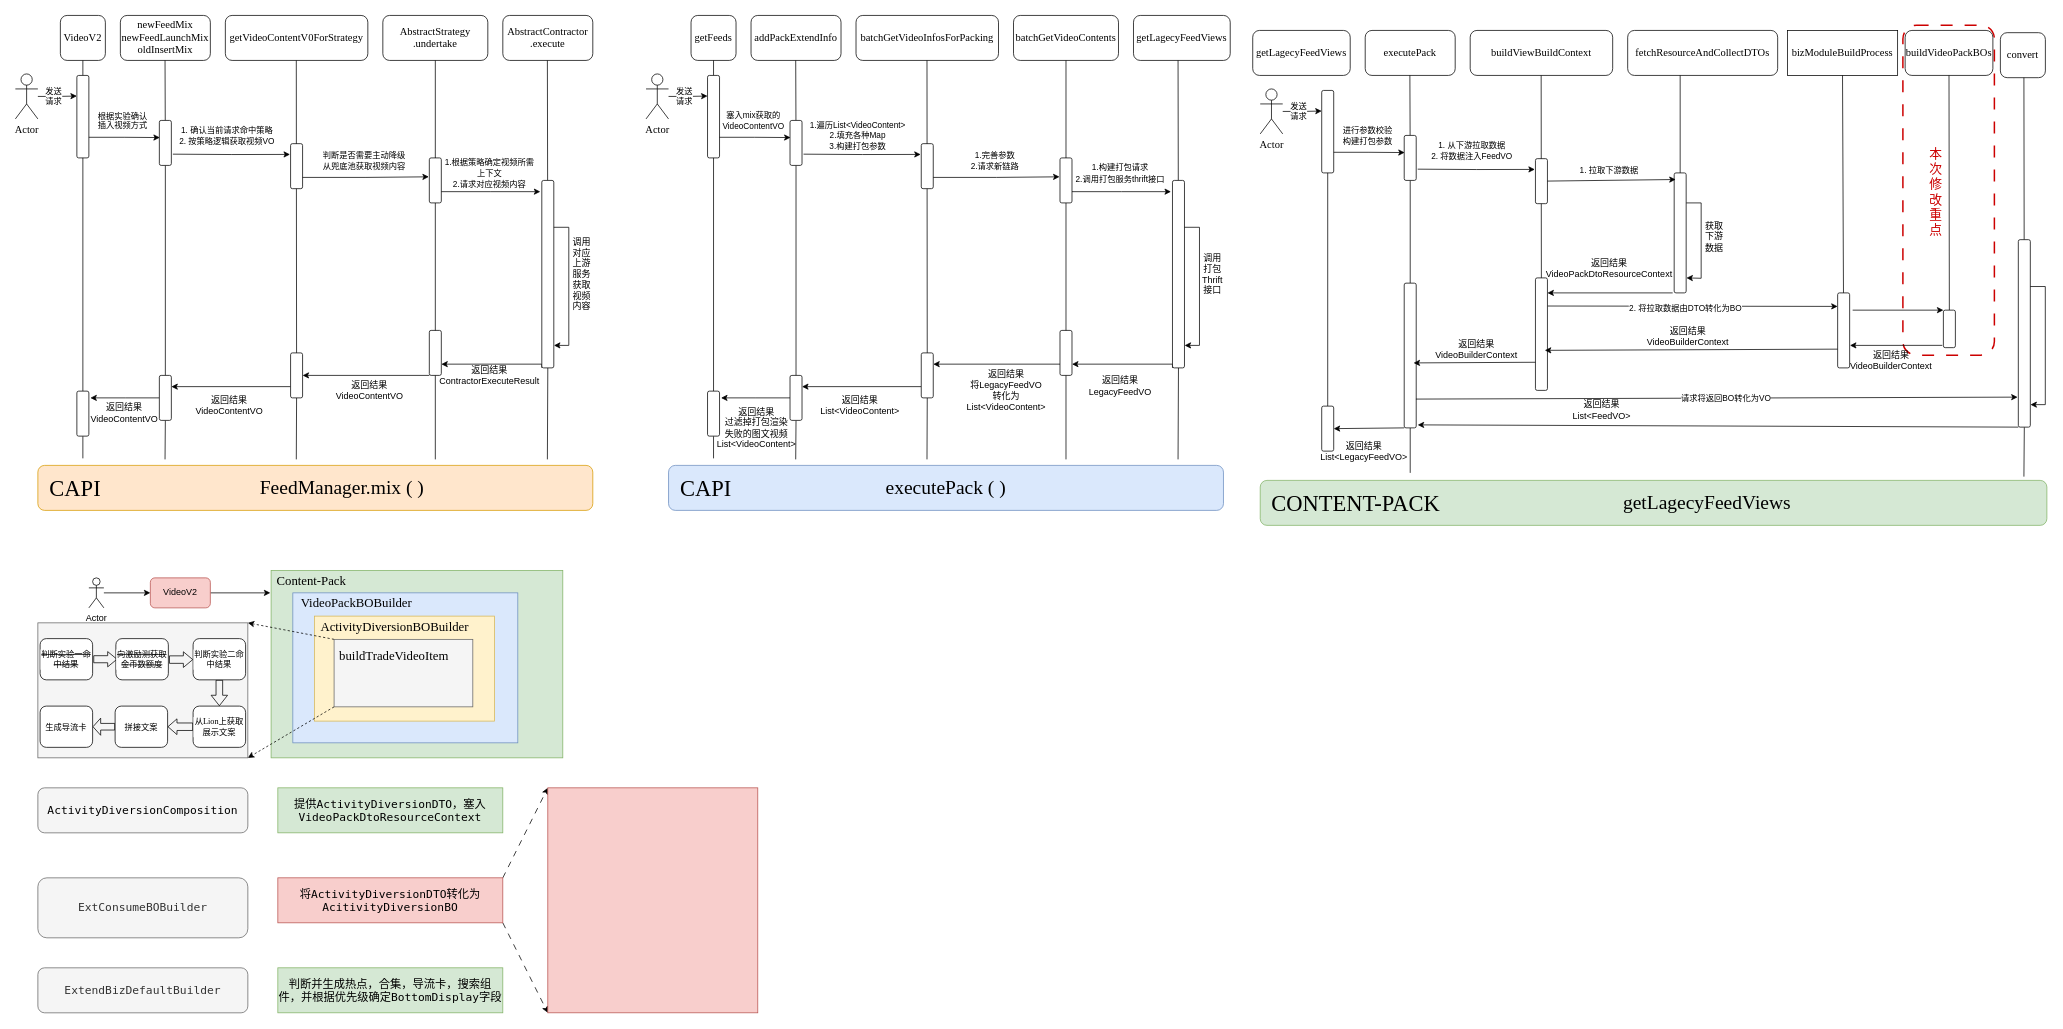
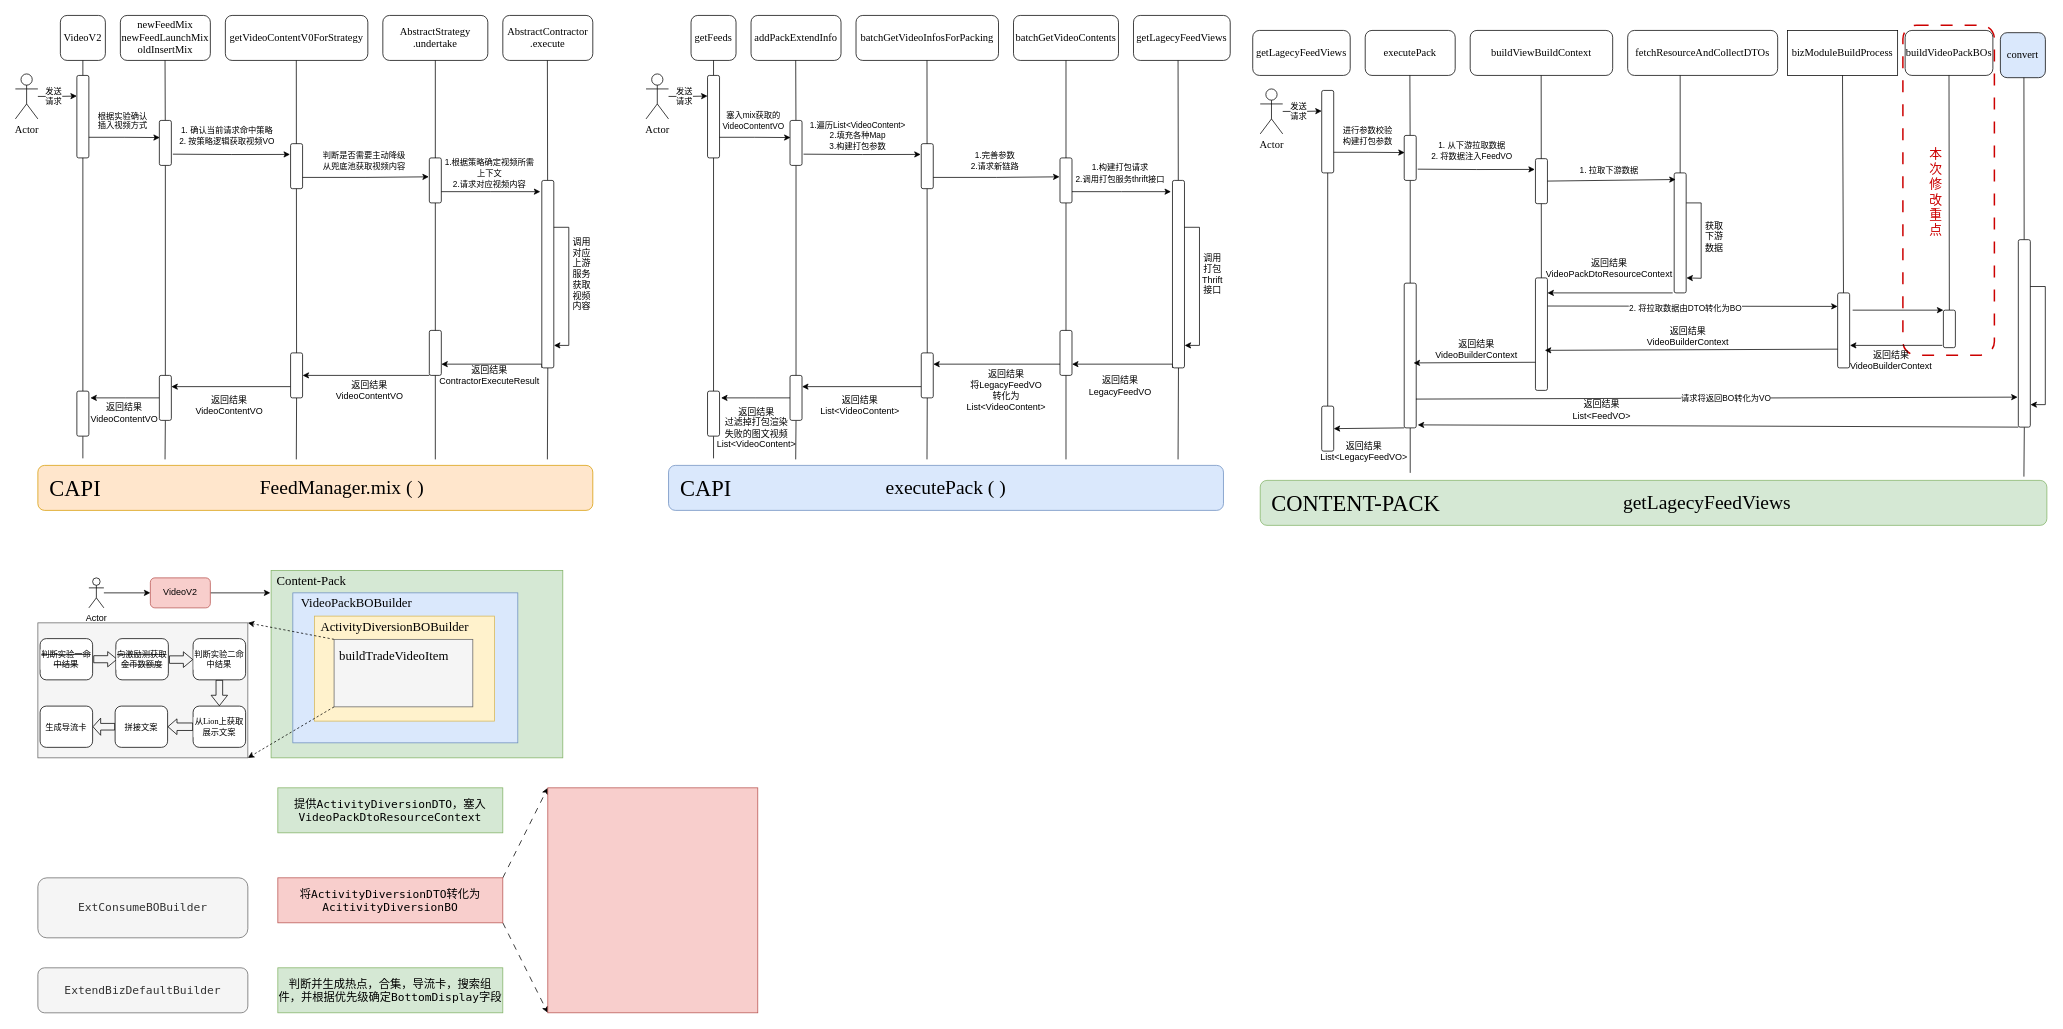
node "convert": fillcolor #ffffff -> #dae8fc
node "ActivityDiversionComposition": removed
